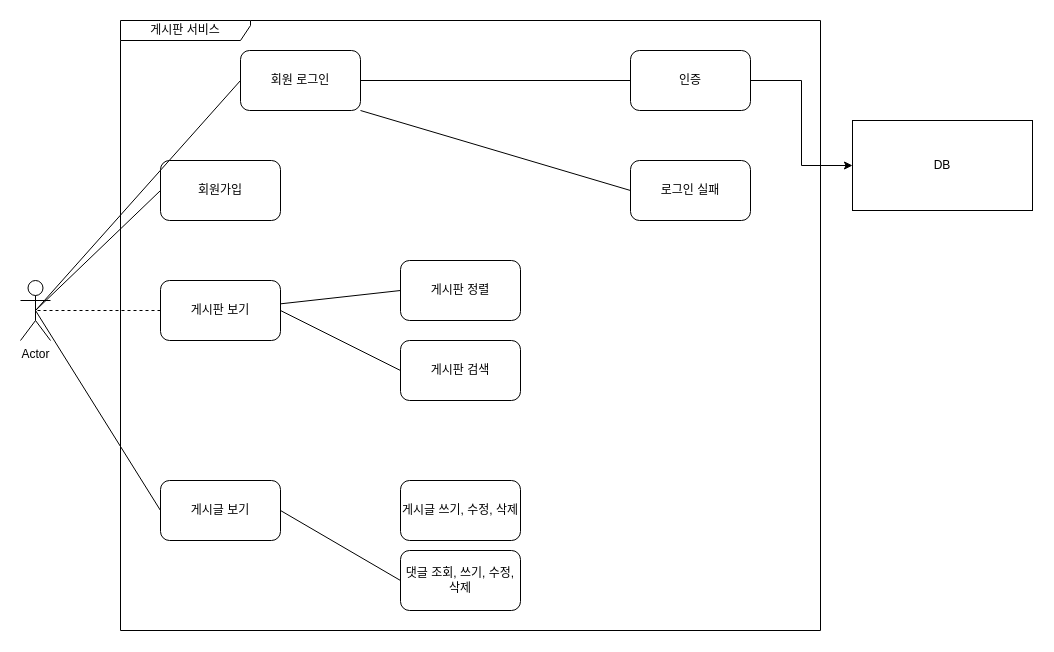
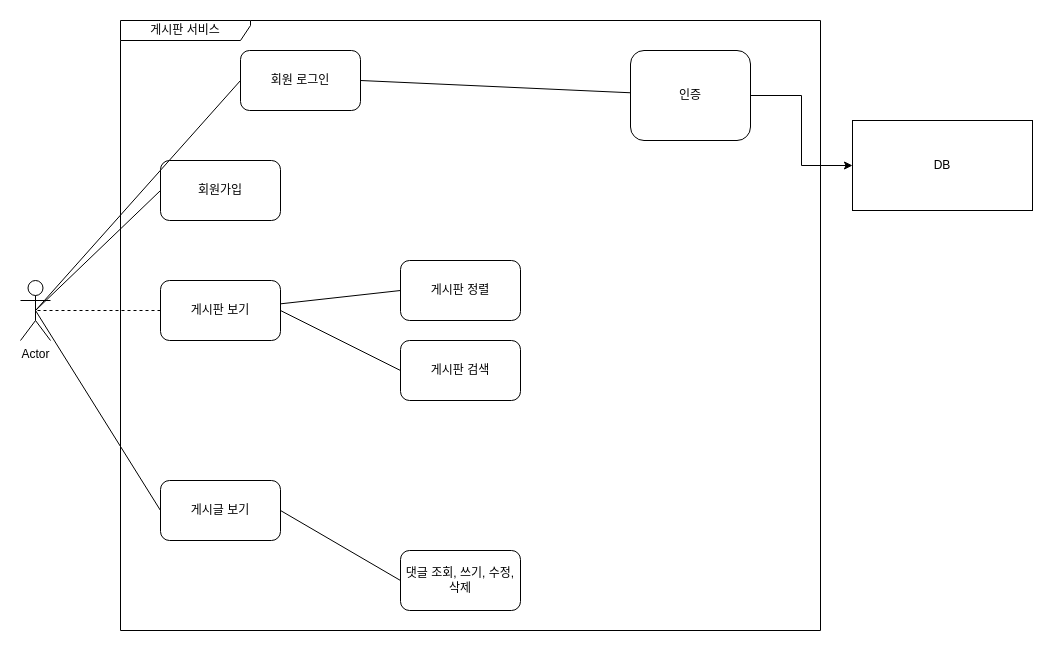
node "인증": size 120x60 -> 120x90
edge "회원 로그인" -- "로그인 실패": removed
node "로그인 실패": removed
node "게시글 쓰기, 수정, 삭제": removed
